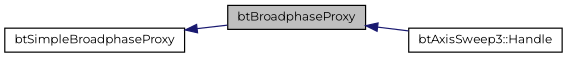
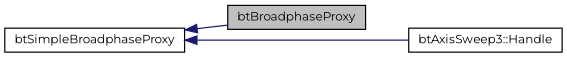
edge "btAxisSweep3::Handle" -> "btBroadphaseProxy": now "btAxisSweep3::Handle" -> "btSimpleBroadphaseProxy"
